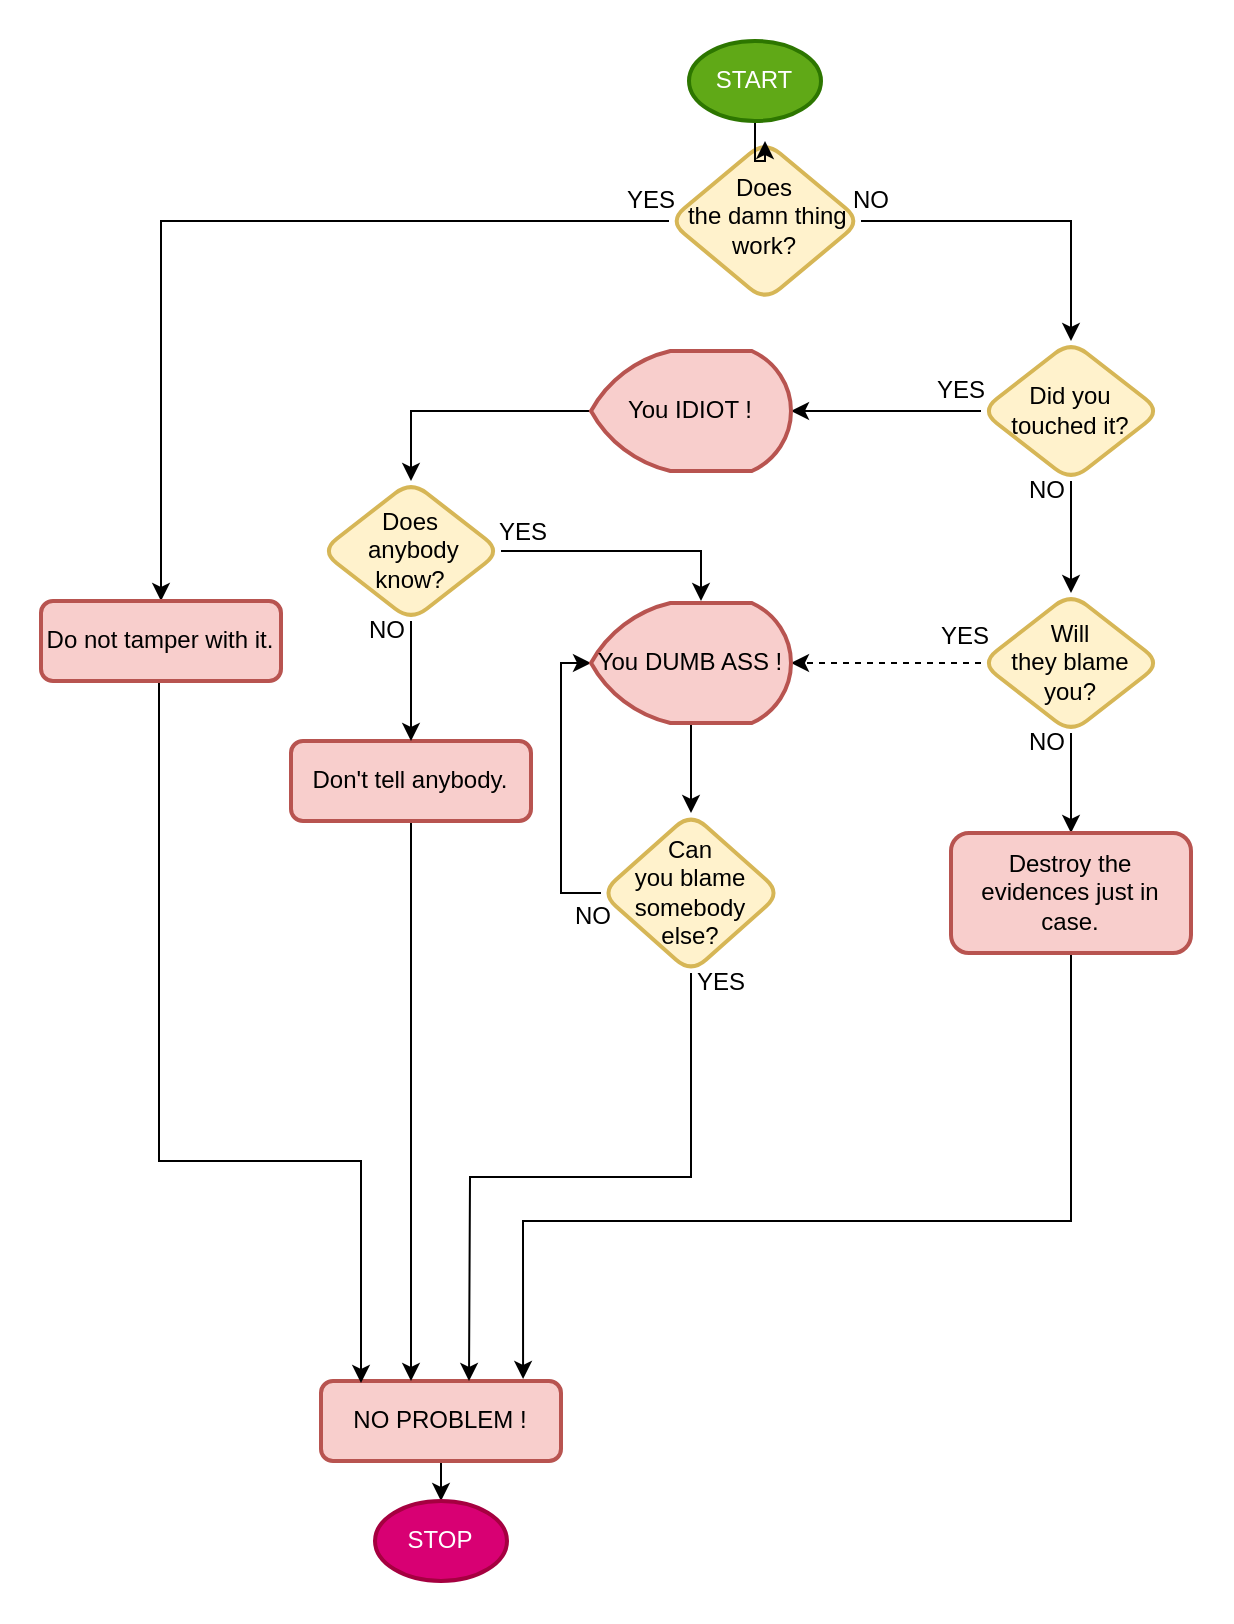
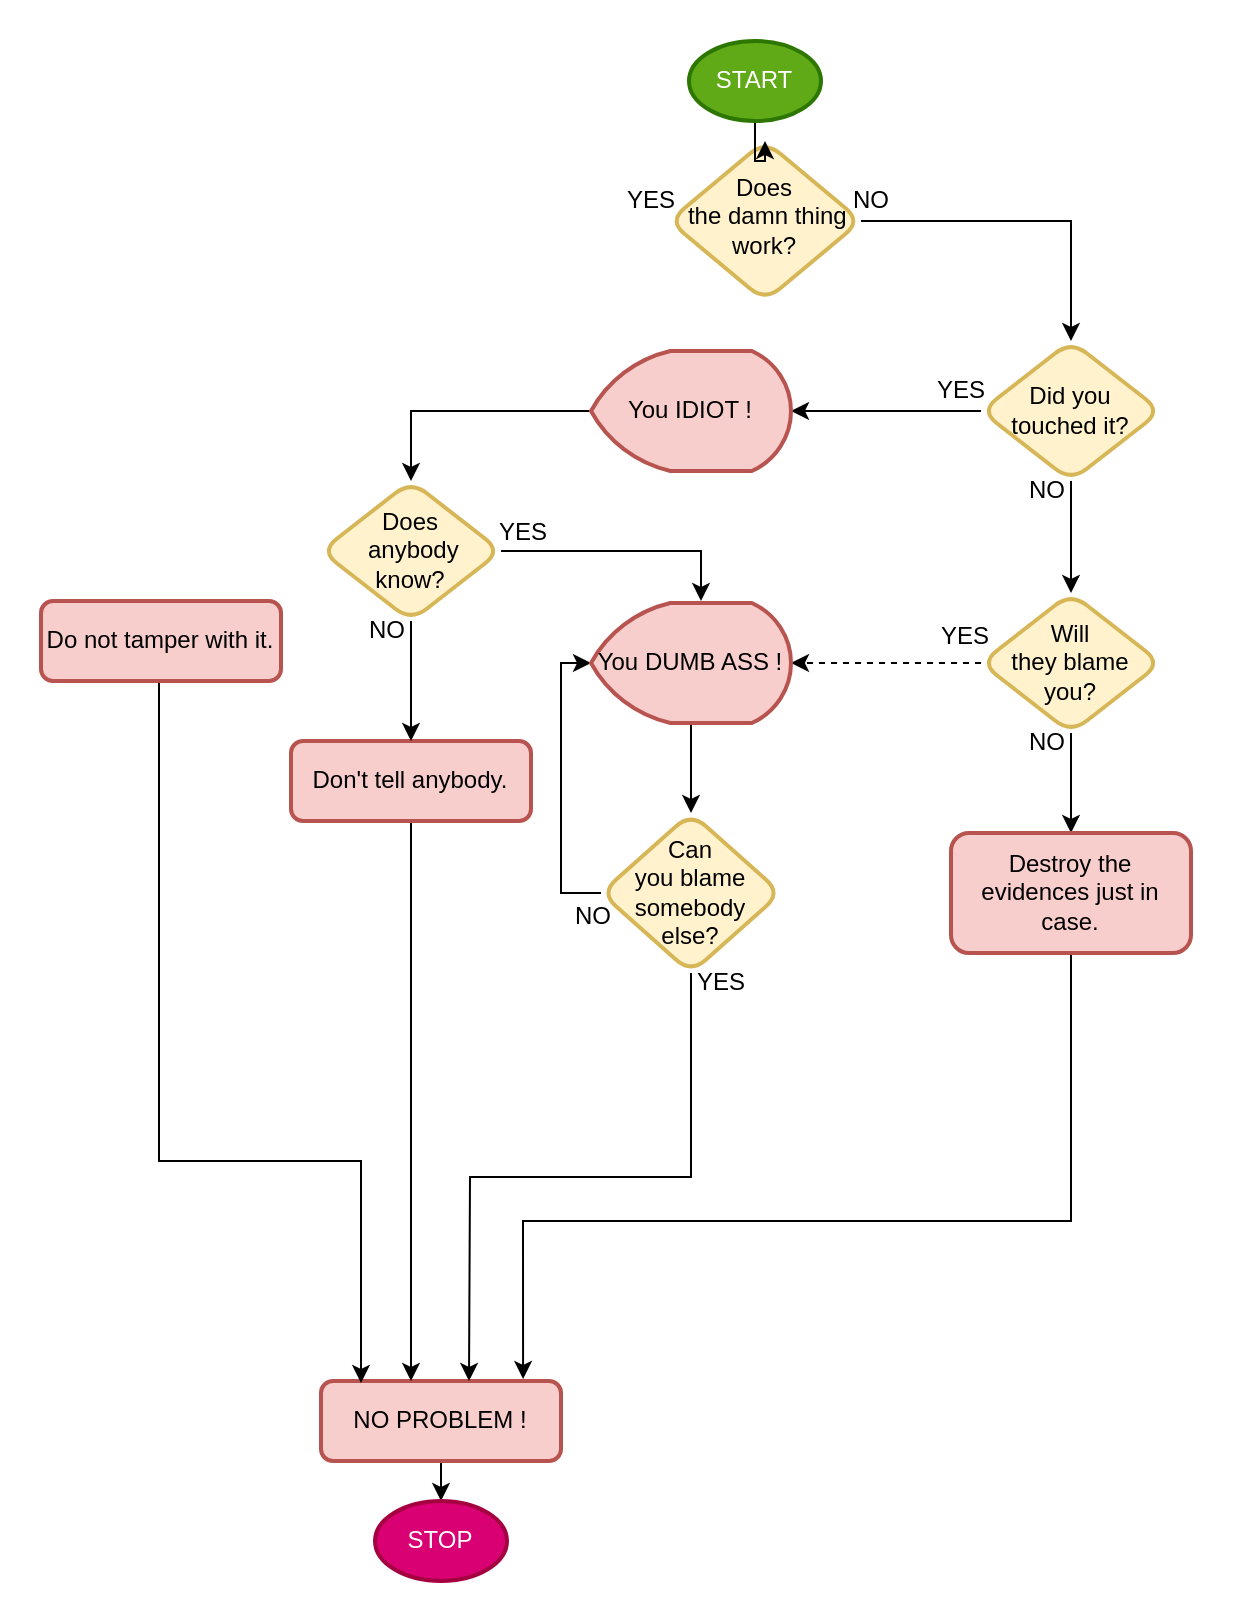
edge "Does the damn thing work?" -> "Do not tamper with it.": removed
